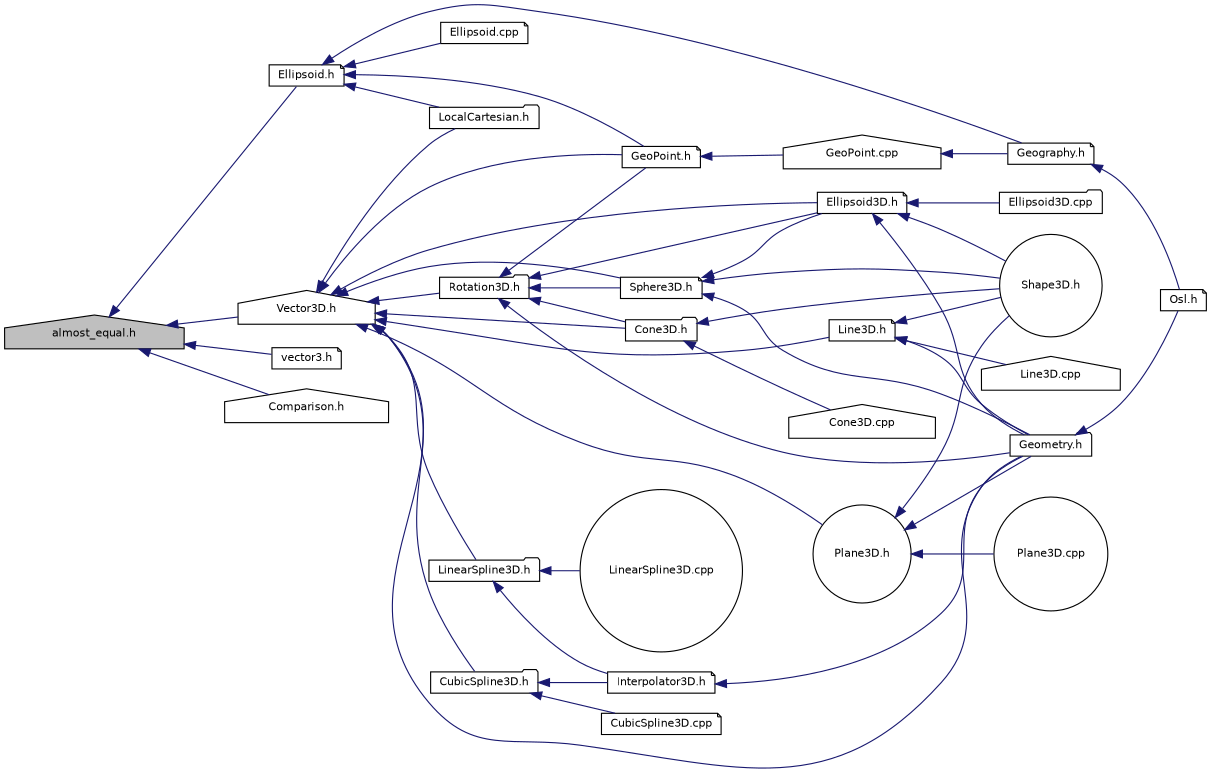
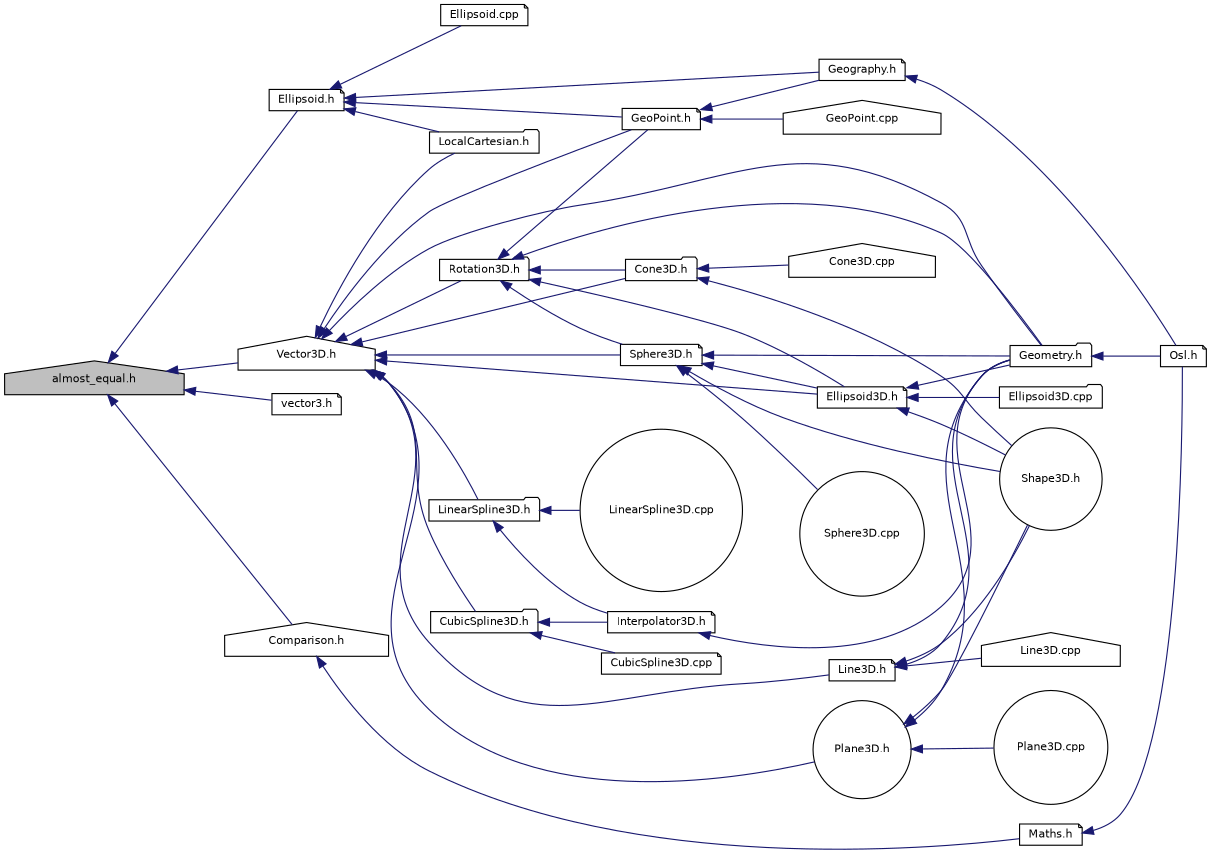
edge "Geography.h" -> "GeoPoint.cpp": now "Geography.h" -> "GeoPoint.h"
node "Sphere3D.cpp": added
node "Maths.h": added
